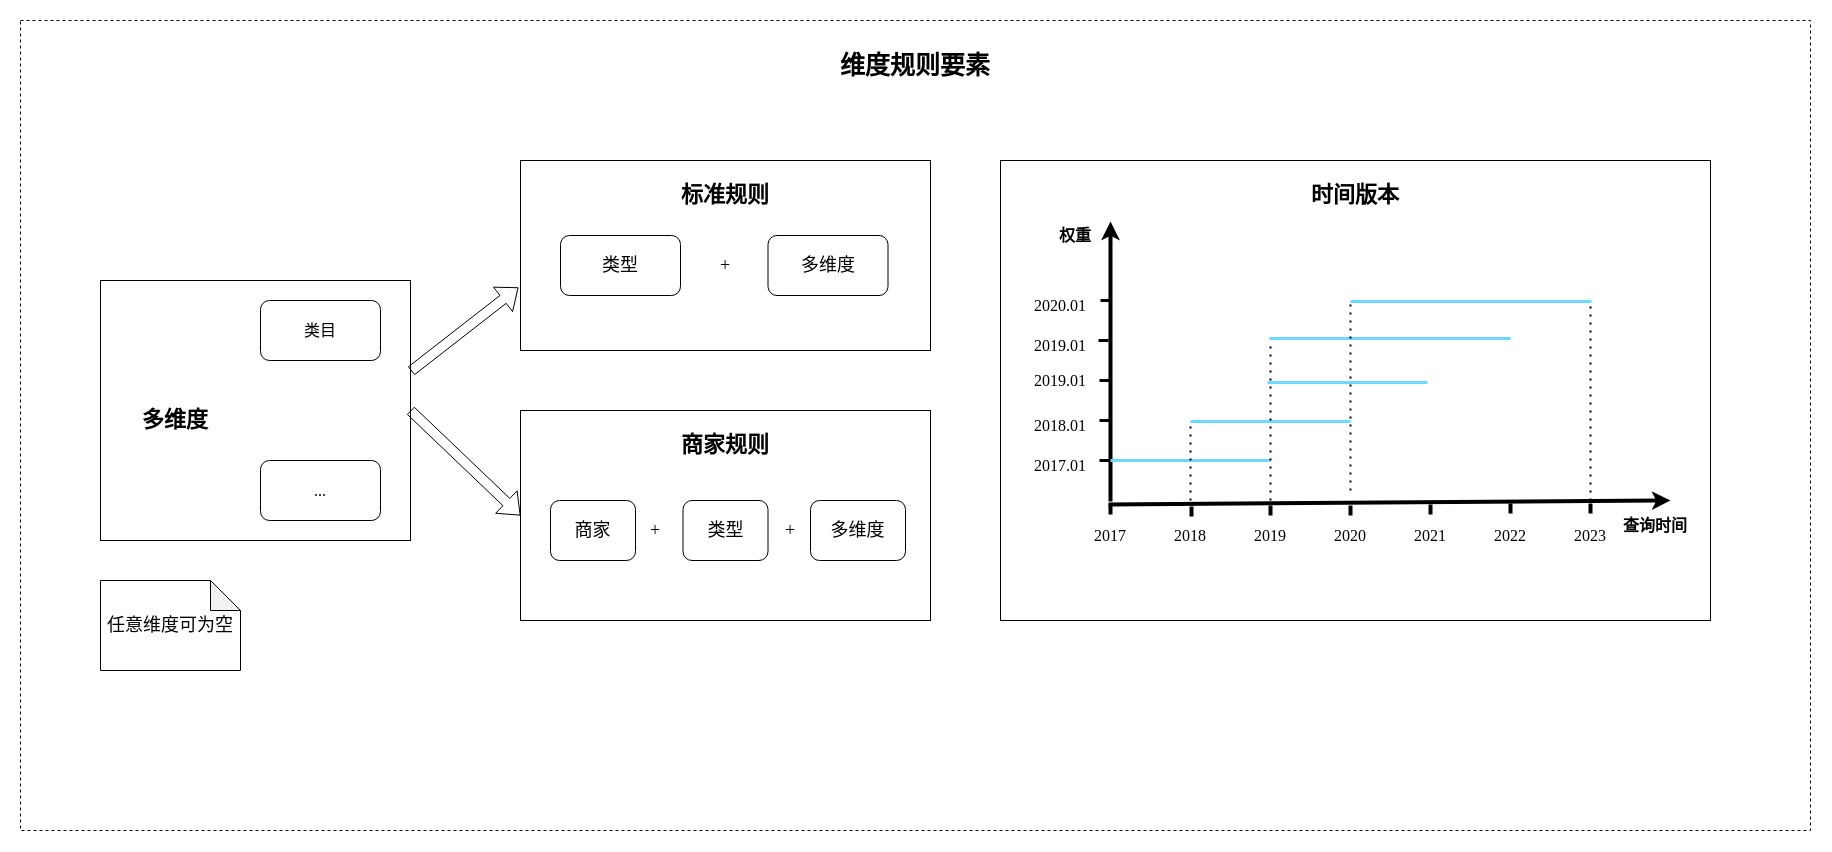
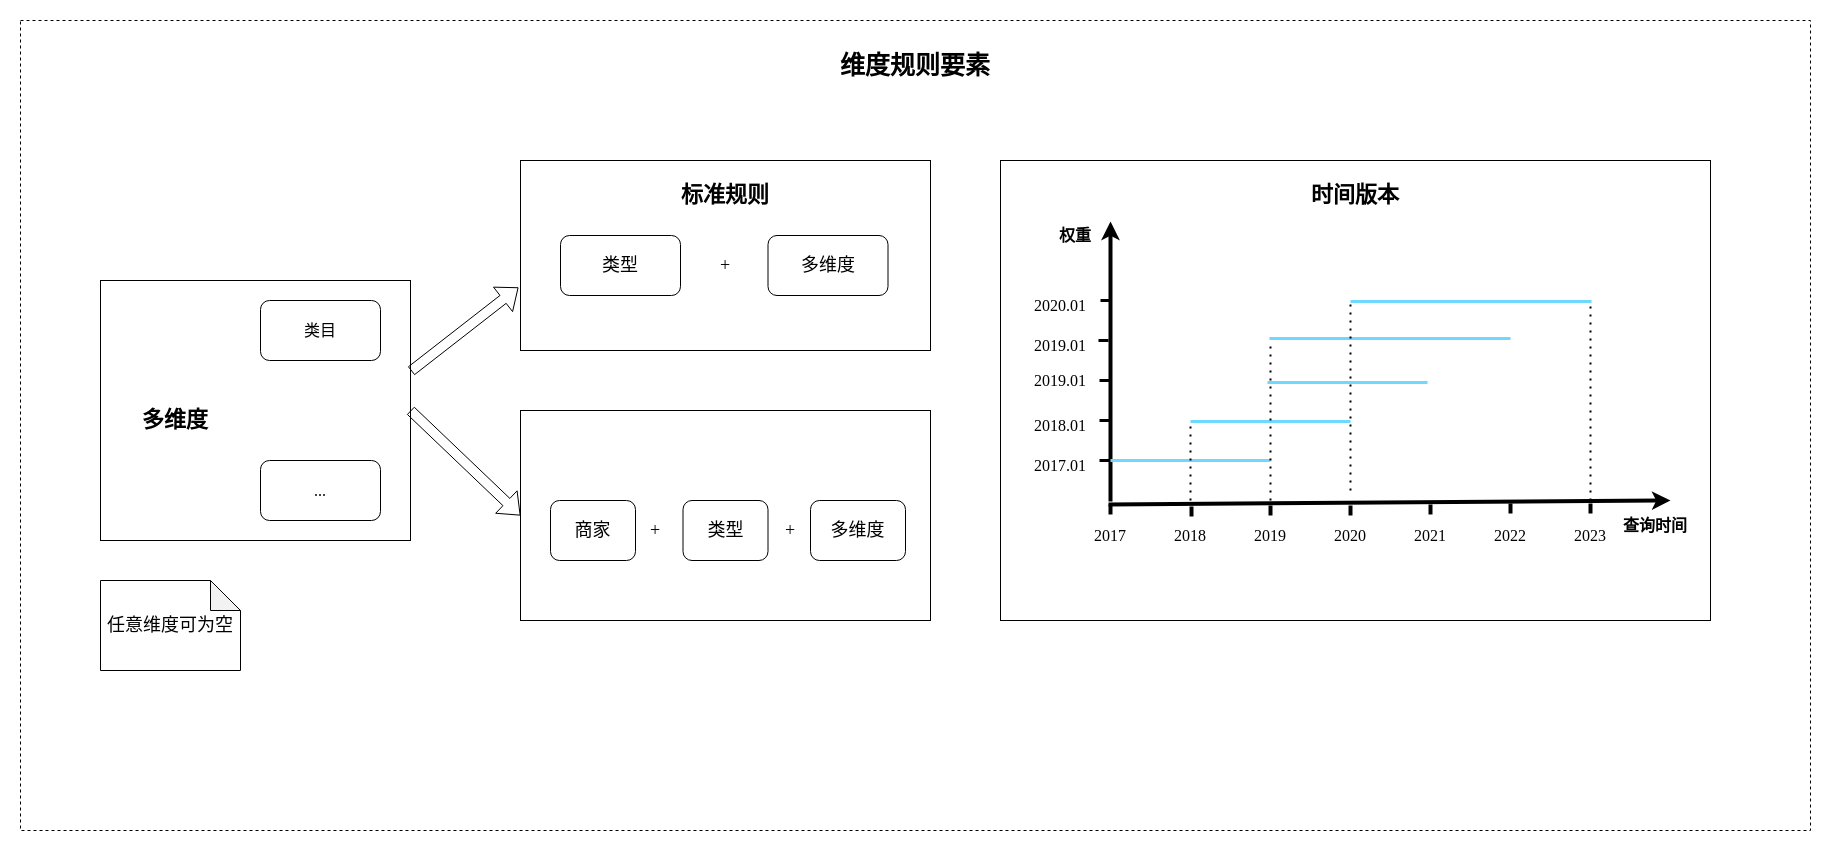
node "商家规则": removed
